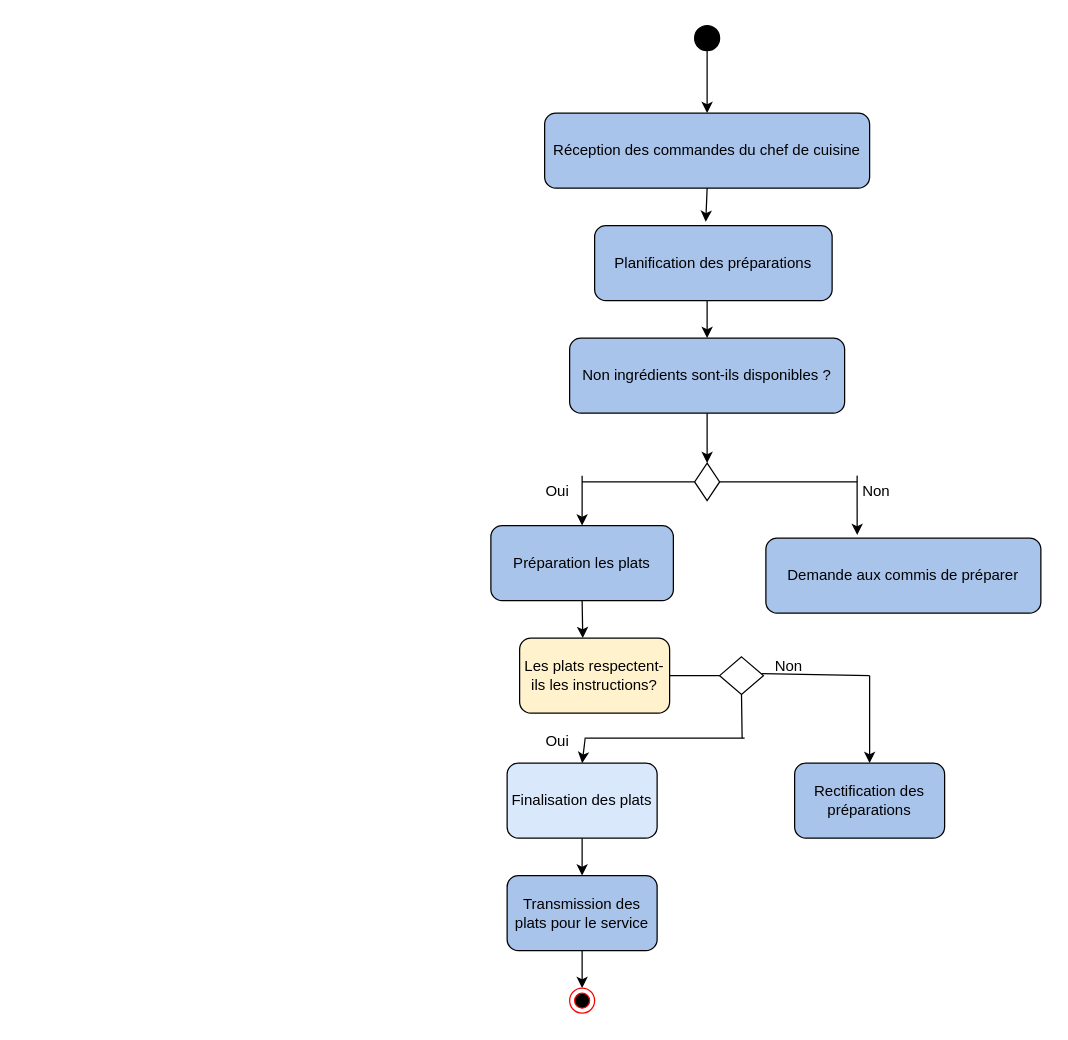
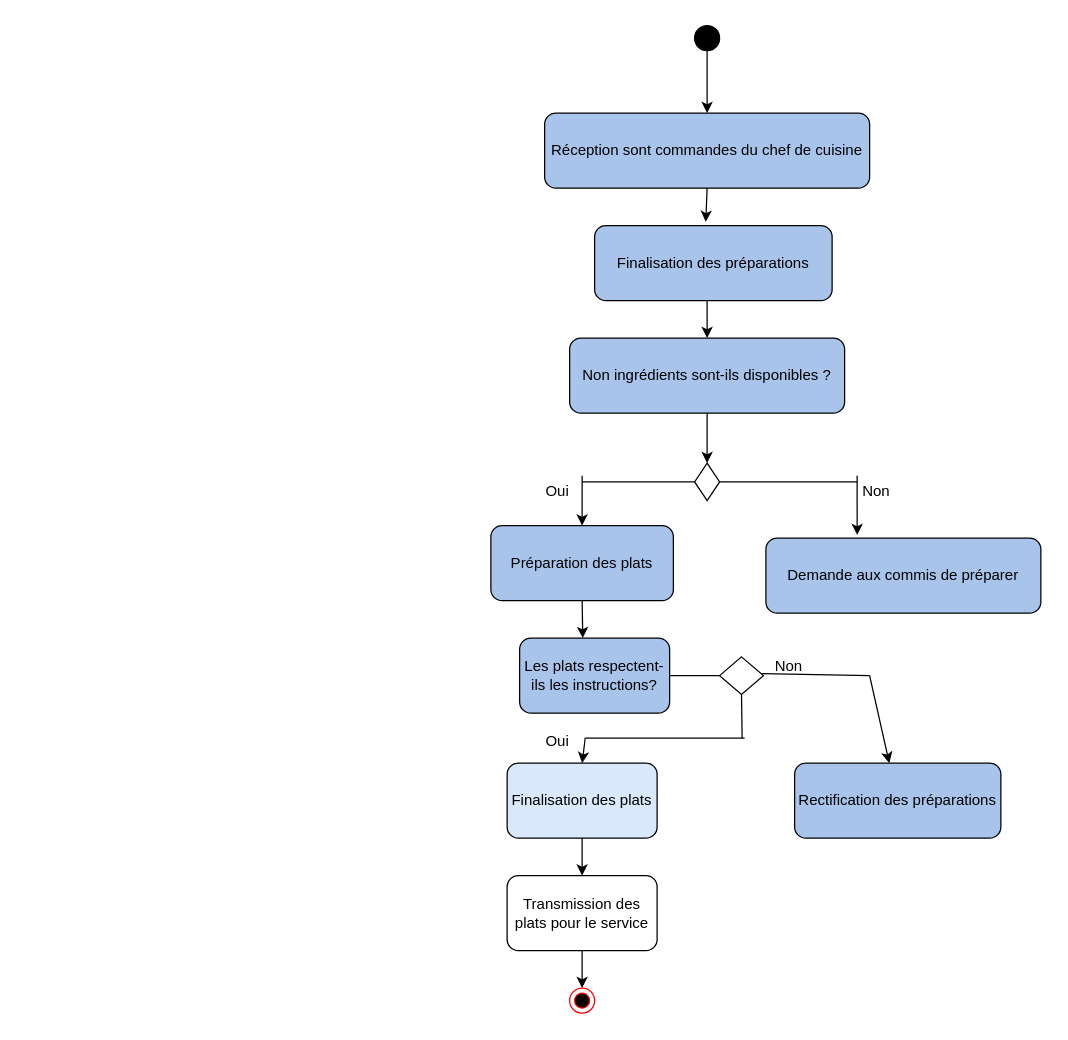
node "Réception des commandes du chef de cuisine": label "Réception des commandes du chef de cuisine" -> "Réception sont commandes du chef de cuisine"
node "Planification des préparations": label "Planification des préparations" -> "Finalisation des préparations"
node "Préparation les plats": label "Préparation les plats" -> "Préparation des plats"
node "Les plats respectent-ils les instructions?": fillcolor #fff2cc -> #a9c4eb
node "Rectification des préparations": size 150x75 -> 206x75
node "Transmission des plats pour le service": fillcolor #a9c4eb -> #ffffff
